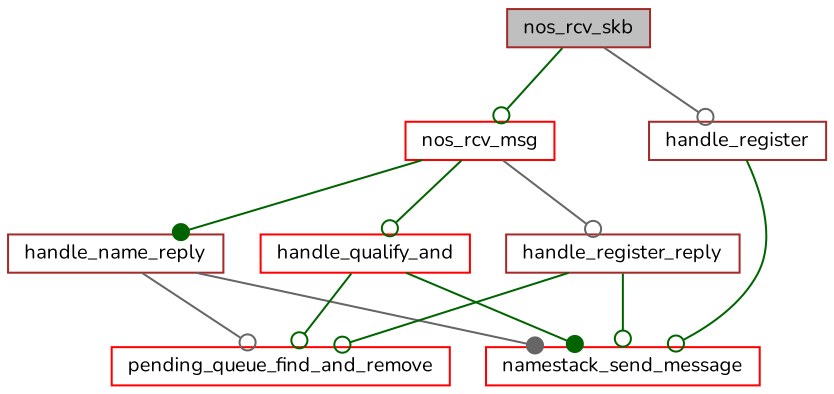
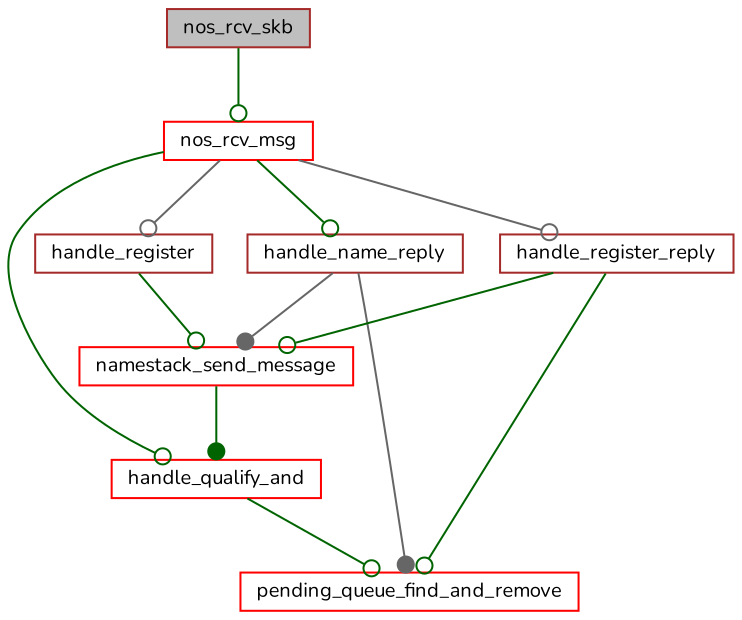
edge "nos_rcv_skb" -> "handle_register": now "nos_rcv_msg" -> "handle_register"
edge "nos_rcv_msg" -> "handle_name_reply": arrowhead dot -> odot
edge "handle_name_reply" -> "pending_queue_find_and_remove": arrowhead odot -> dot
edge "handle_qualify_and" -> "namestack_send_message": reversed
